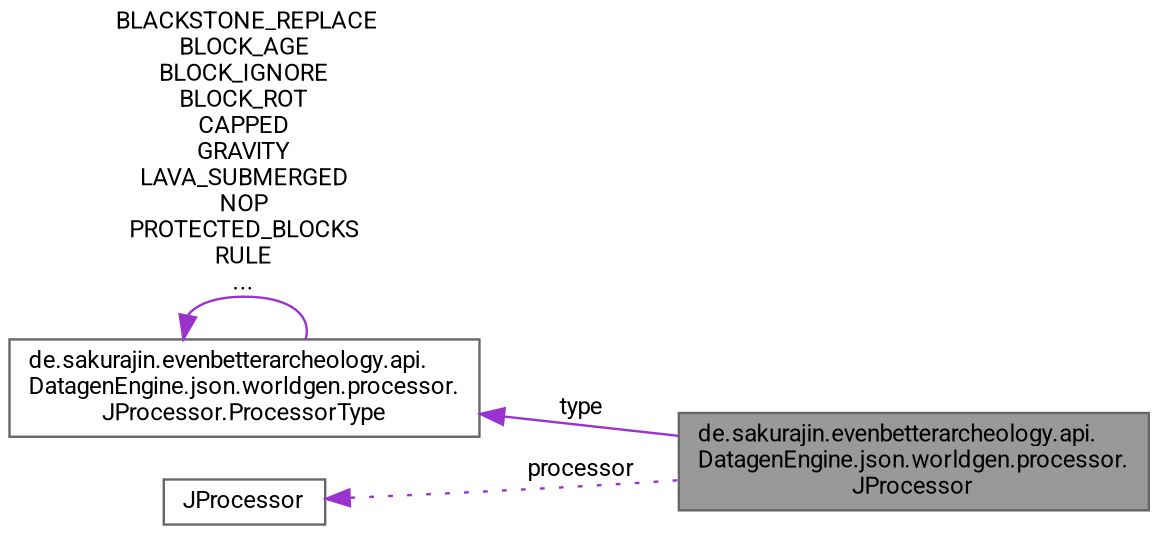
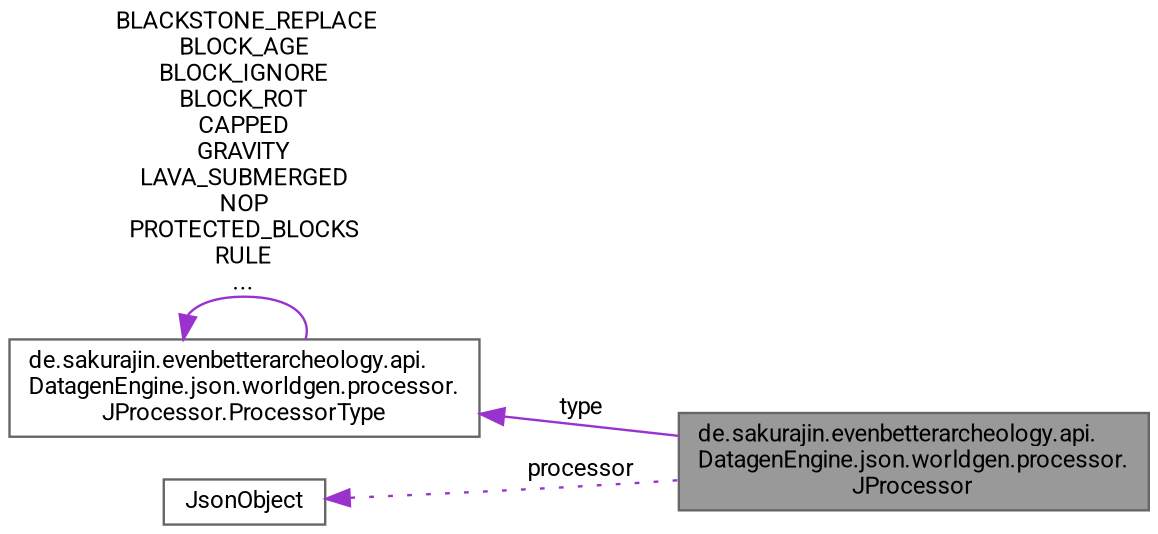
node "JProcessor": label "JProcessor" -> "JsonObject"
